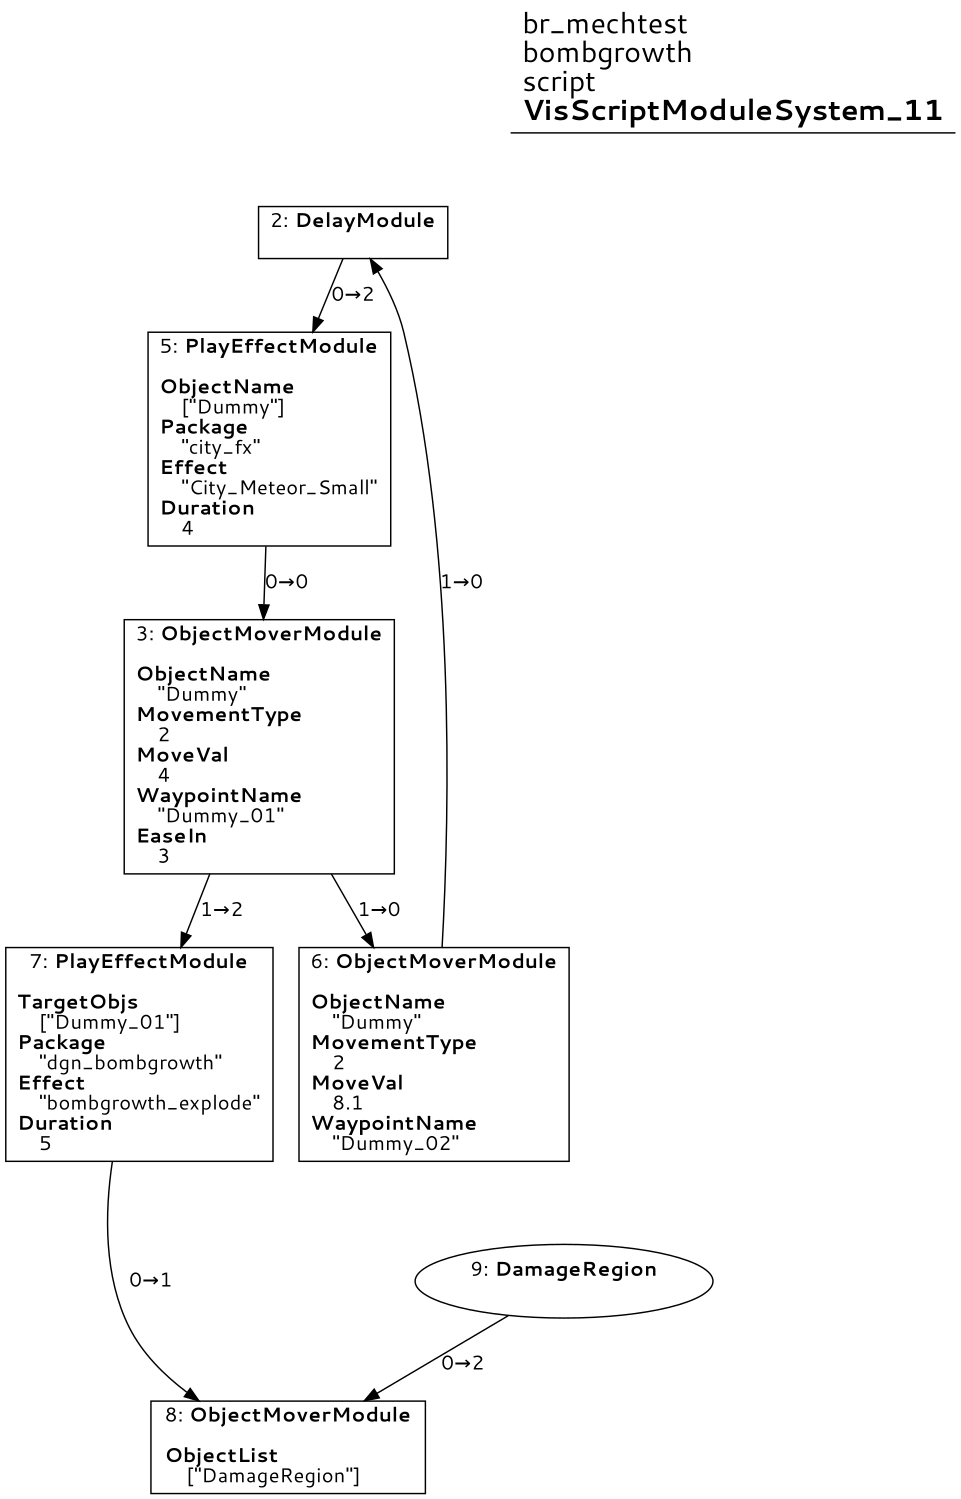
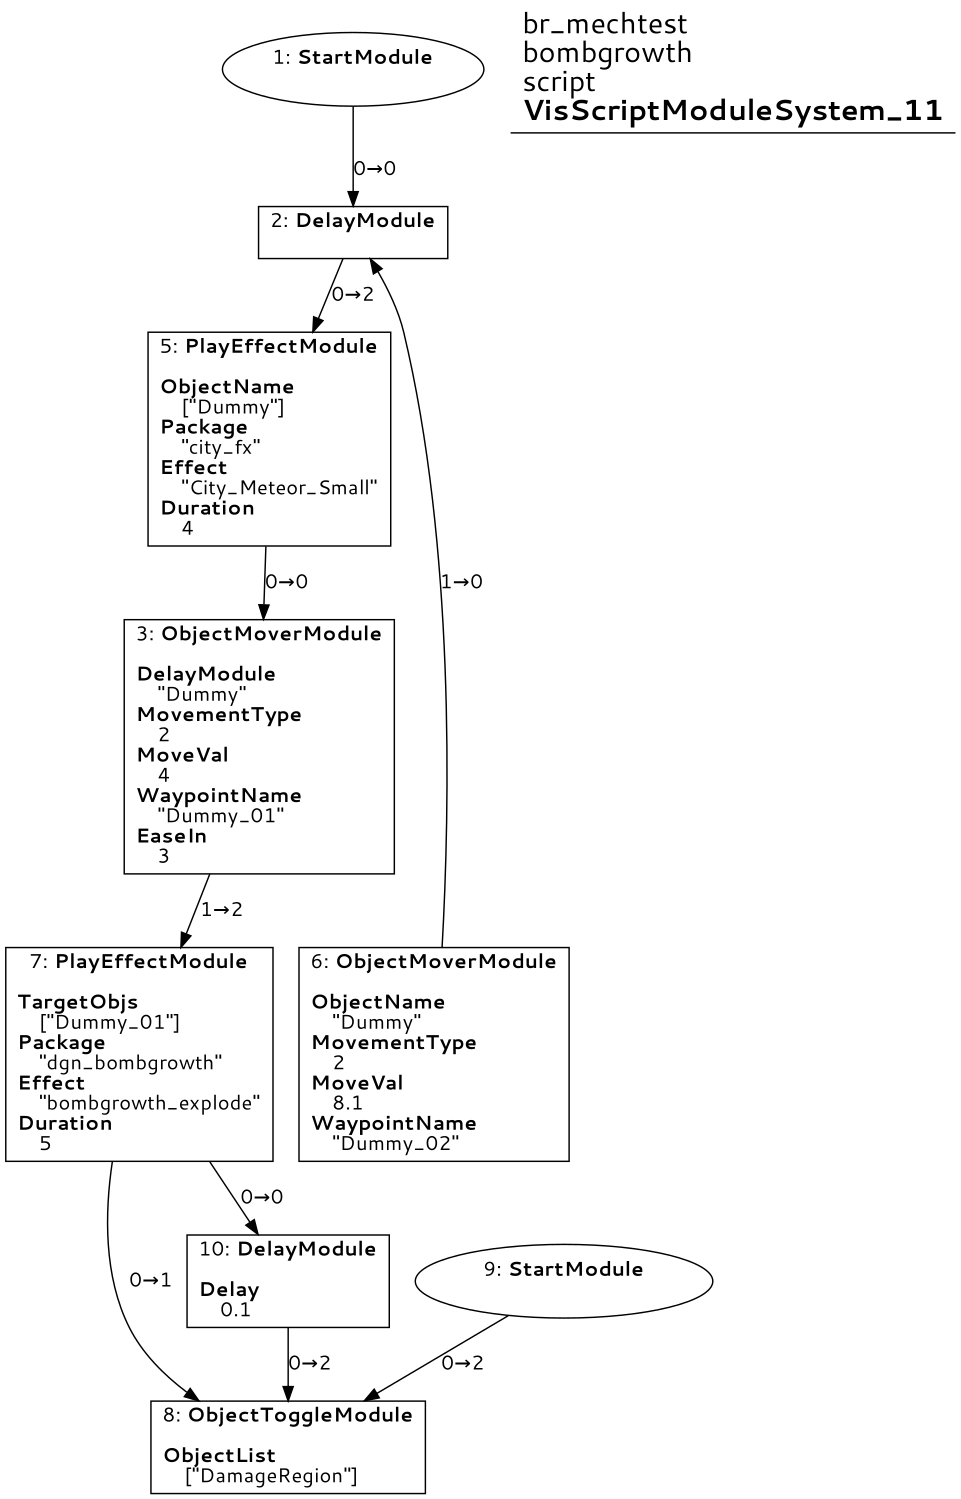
node "1:": added
node "3:": text "ObjectName" -> "DelayModule"
edge "3:" -> "6:": removed, label "1→0"
node "9:": text "DamageRegion" -> "StartModule"
node "10:": added
node "8:": text "ObjectMoverModule" -> "ObjectToggleModule"
